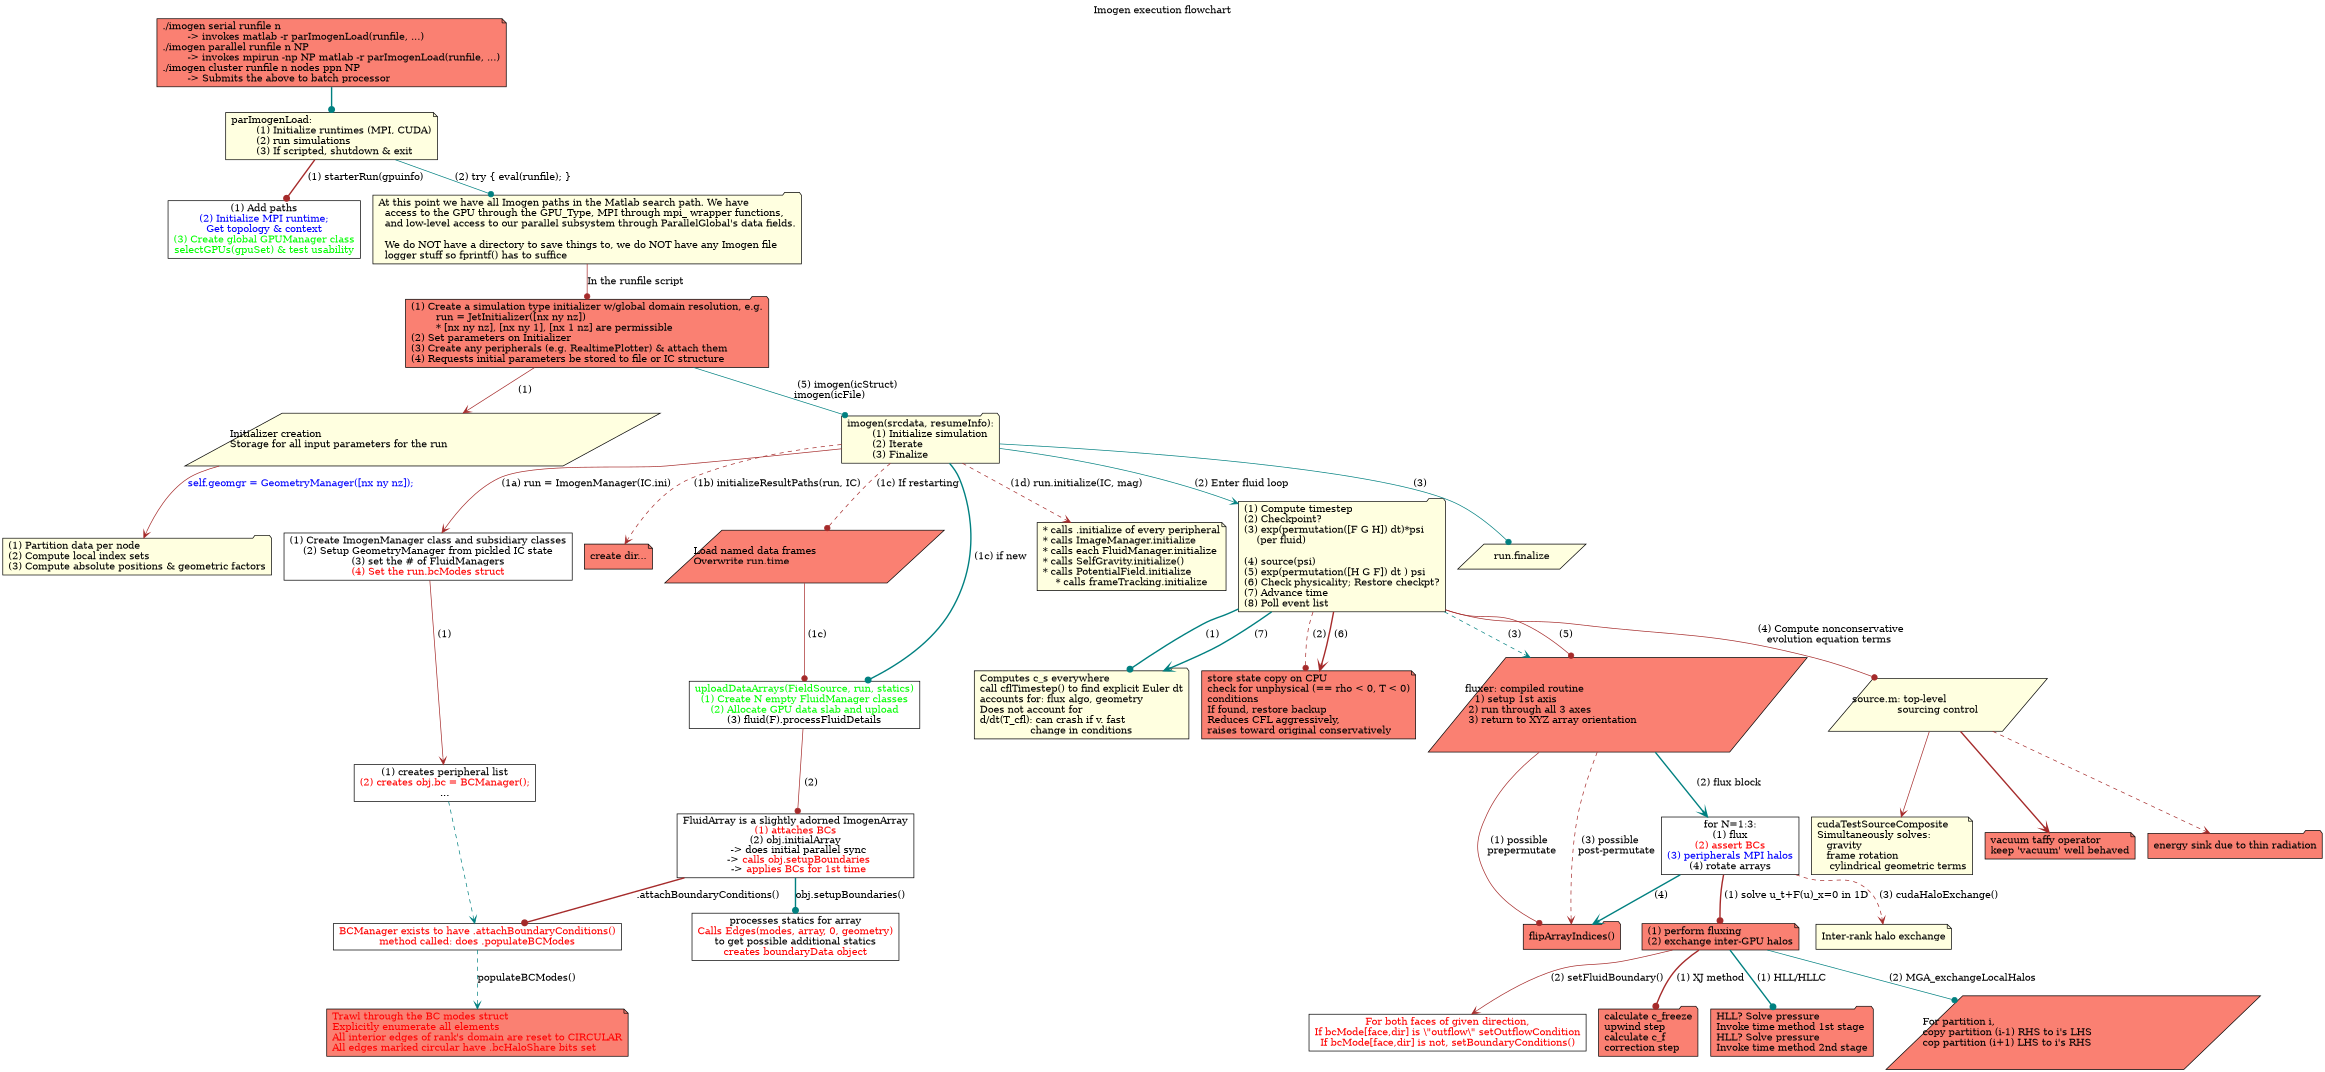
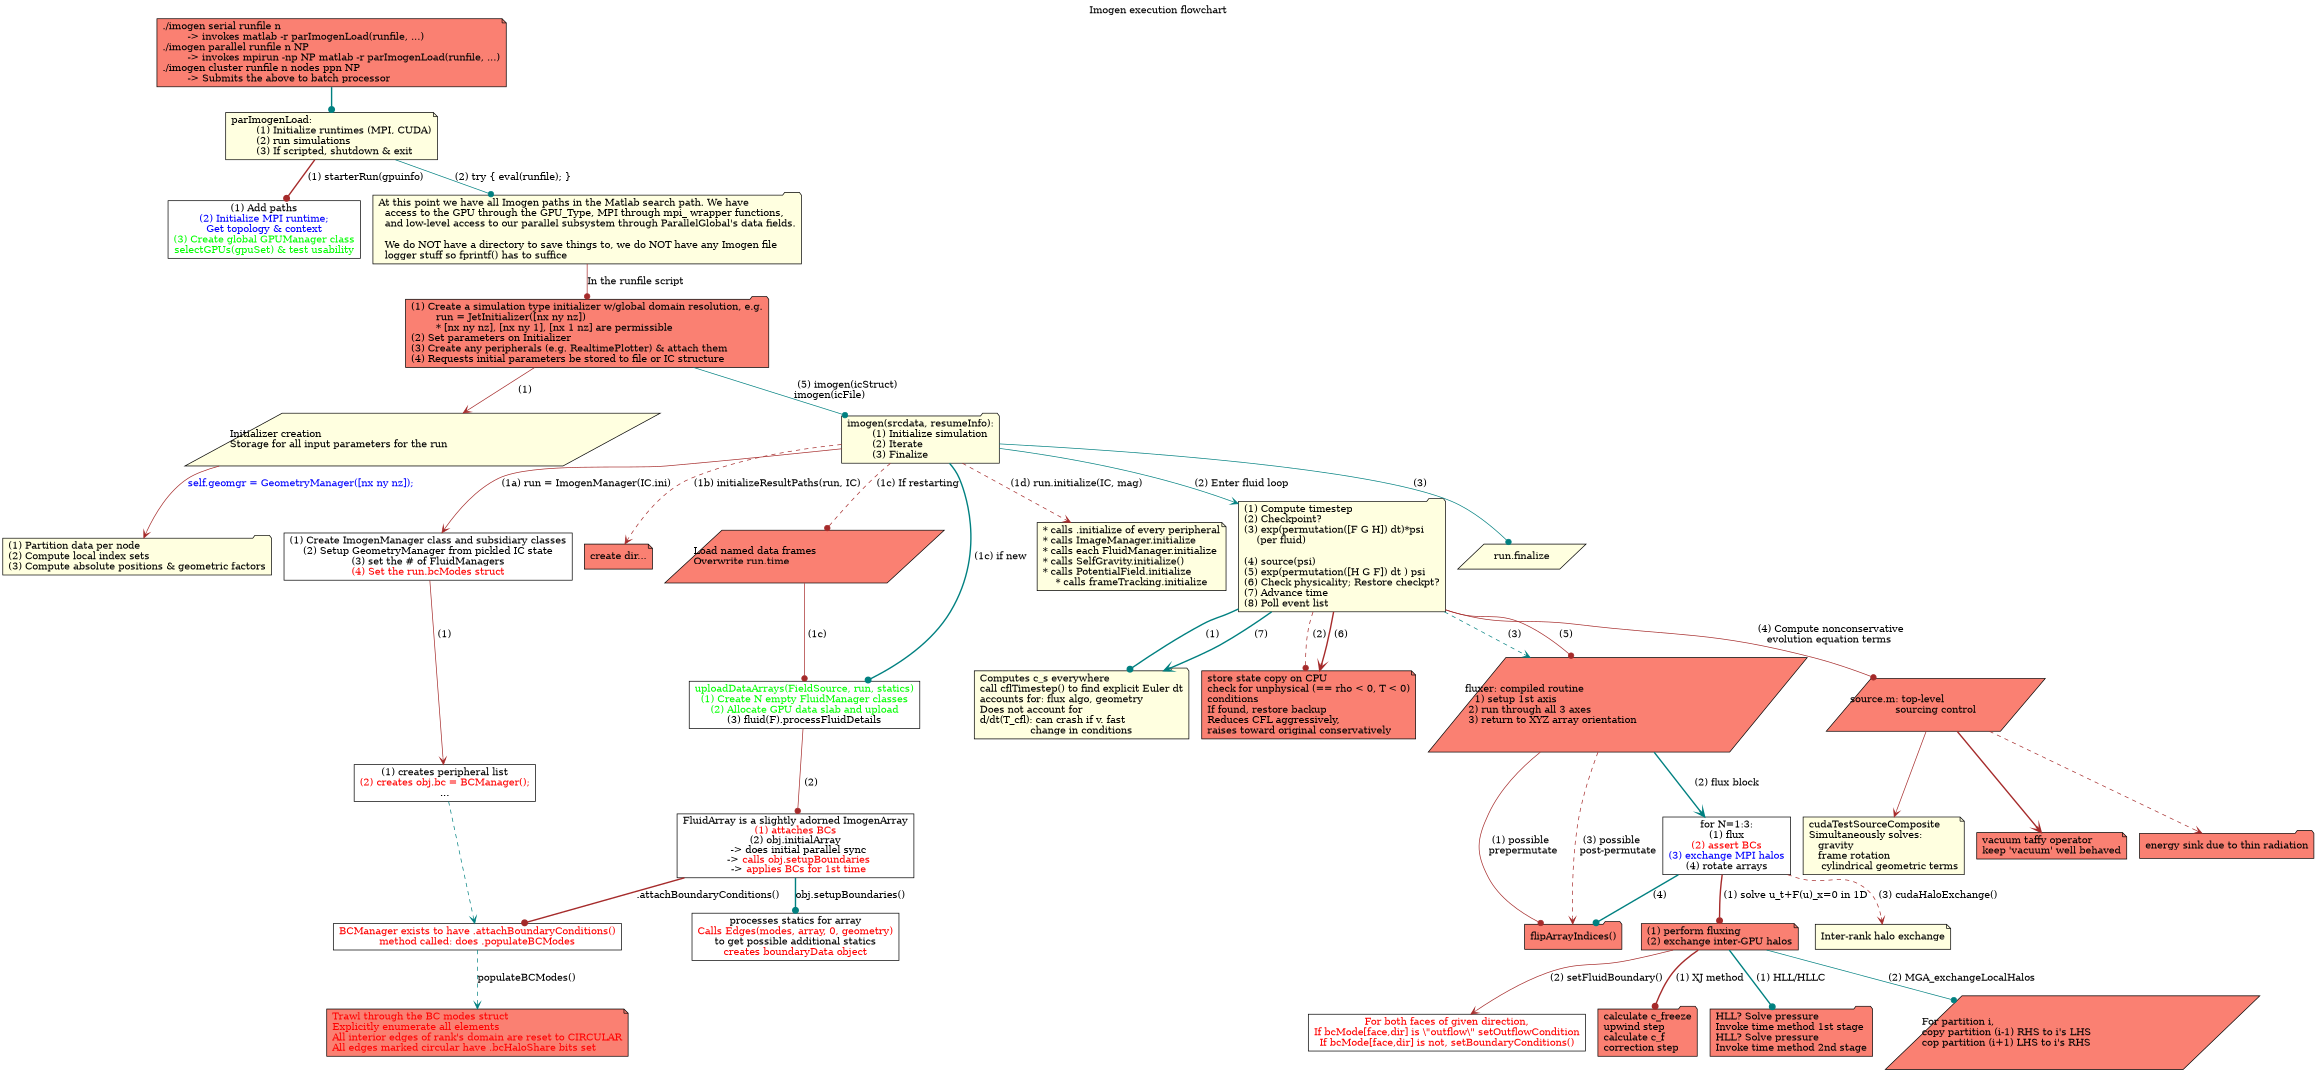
node "source.m: top-level sourcing control": fillcolor lightyellow -> salmon
node "for N=1:3:": text "(3) peripherals MPI halos" -> "(3) exchange MPI halos"
edge "for N=1:3:" -> "flipArrayIndices()": arrowhead vee -> dot
